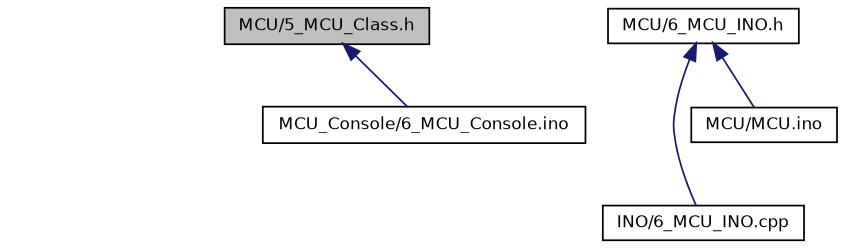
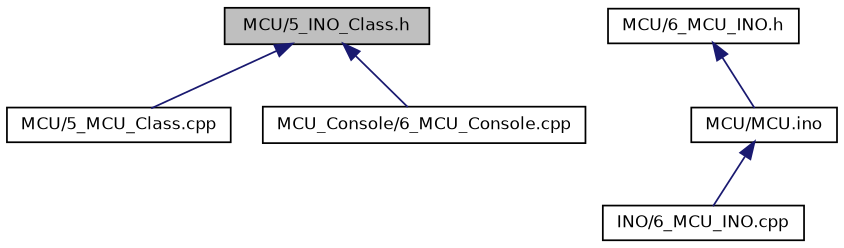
node "MCU/5_MCU_Class.h": label "MCU/5_MCU_Class.h" -> "MCU/5_INO_Class.h"
node "MCU/5_MCU_Class.cpp": added
node "MCU_Console/6_MCU_Console.ino": label "MCU_Console/6_MCU_Console.ino" -> "MCU_Console/6_MCU_Console.cpp"
edge "INO/6_MCU_INO.cpp" -> "MCU/6_MCU_INO.h": now "INO/6_MCU_INO.cpp" -> "MCU/MCU.ino"
